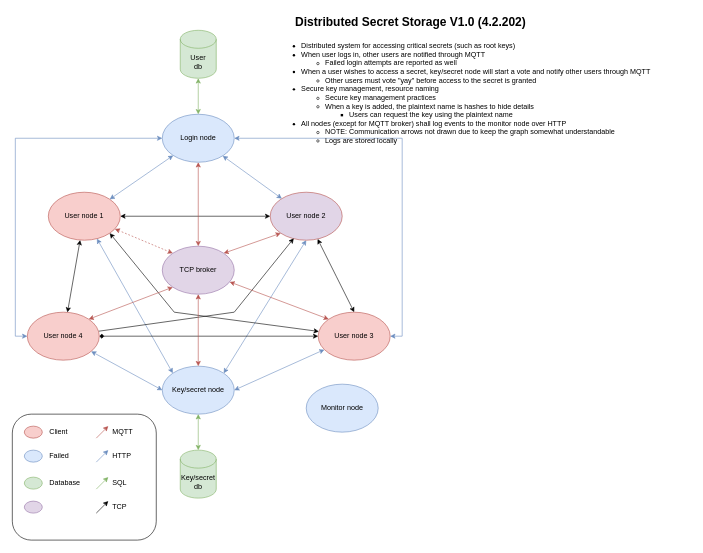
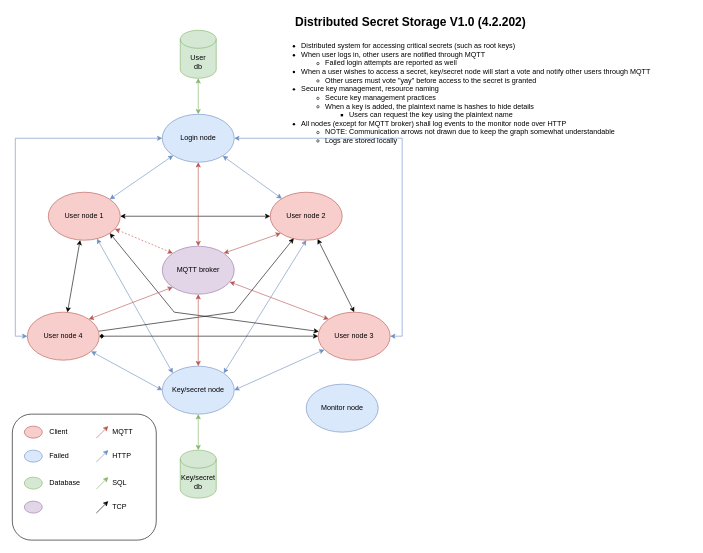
node "User node 2": fillcolor #e1d5e7 -> #f8cecc
node "TCP broker": label "TCP broker" -> "MQTT broker"
